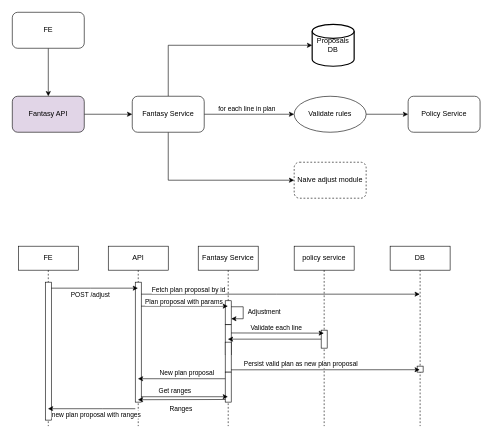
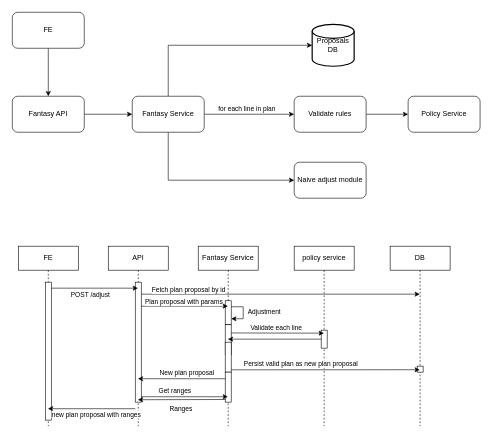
node "Fantasy API": fillcolor #e1d5e7 -> #ffffff
node "Validate rules": shape ellipse -> rounded rectangle
node "Naive adjust module": style dashed -> solid
